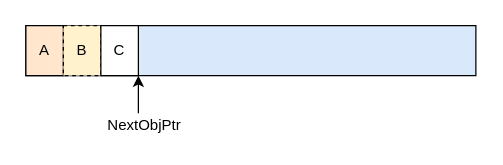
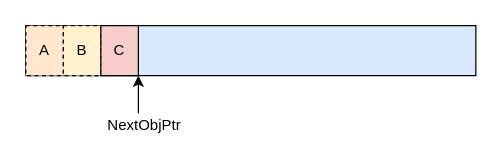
node "A": style solid -> dashed
node "C": fillcolor #ffffff -> #f8cecc
